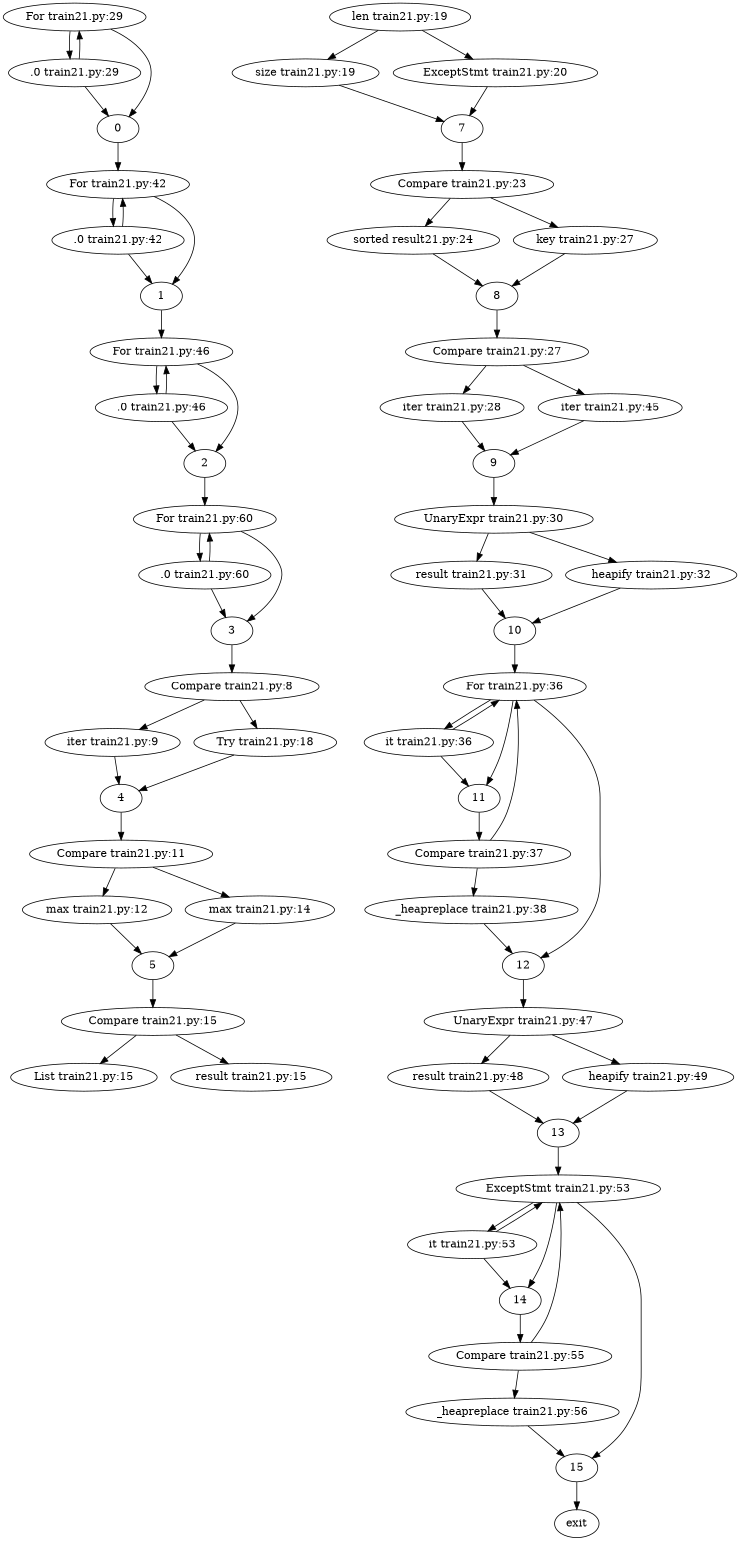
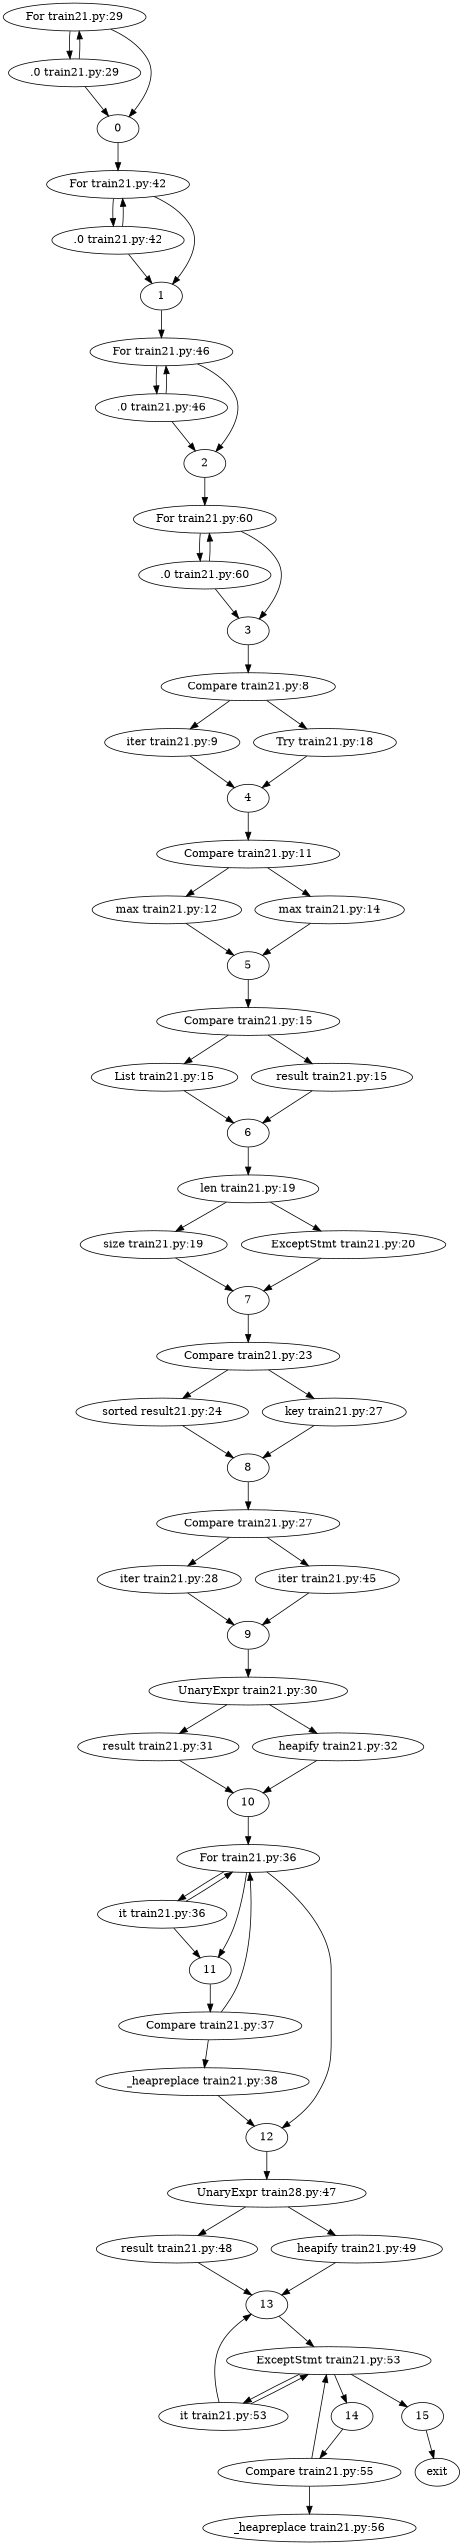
node "UnaryExpr train21.py:47": label "UnaryExpr train21.py:47" -> "UnaryExpr train28.py:47"
node "6": added
edge "it train21.py:53" -> "14": now "it train21.py:53" -> "13"
edge "_heapreplace train21.py:56" -> "15": removed
